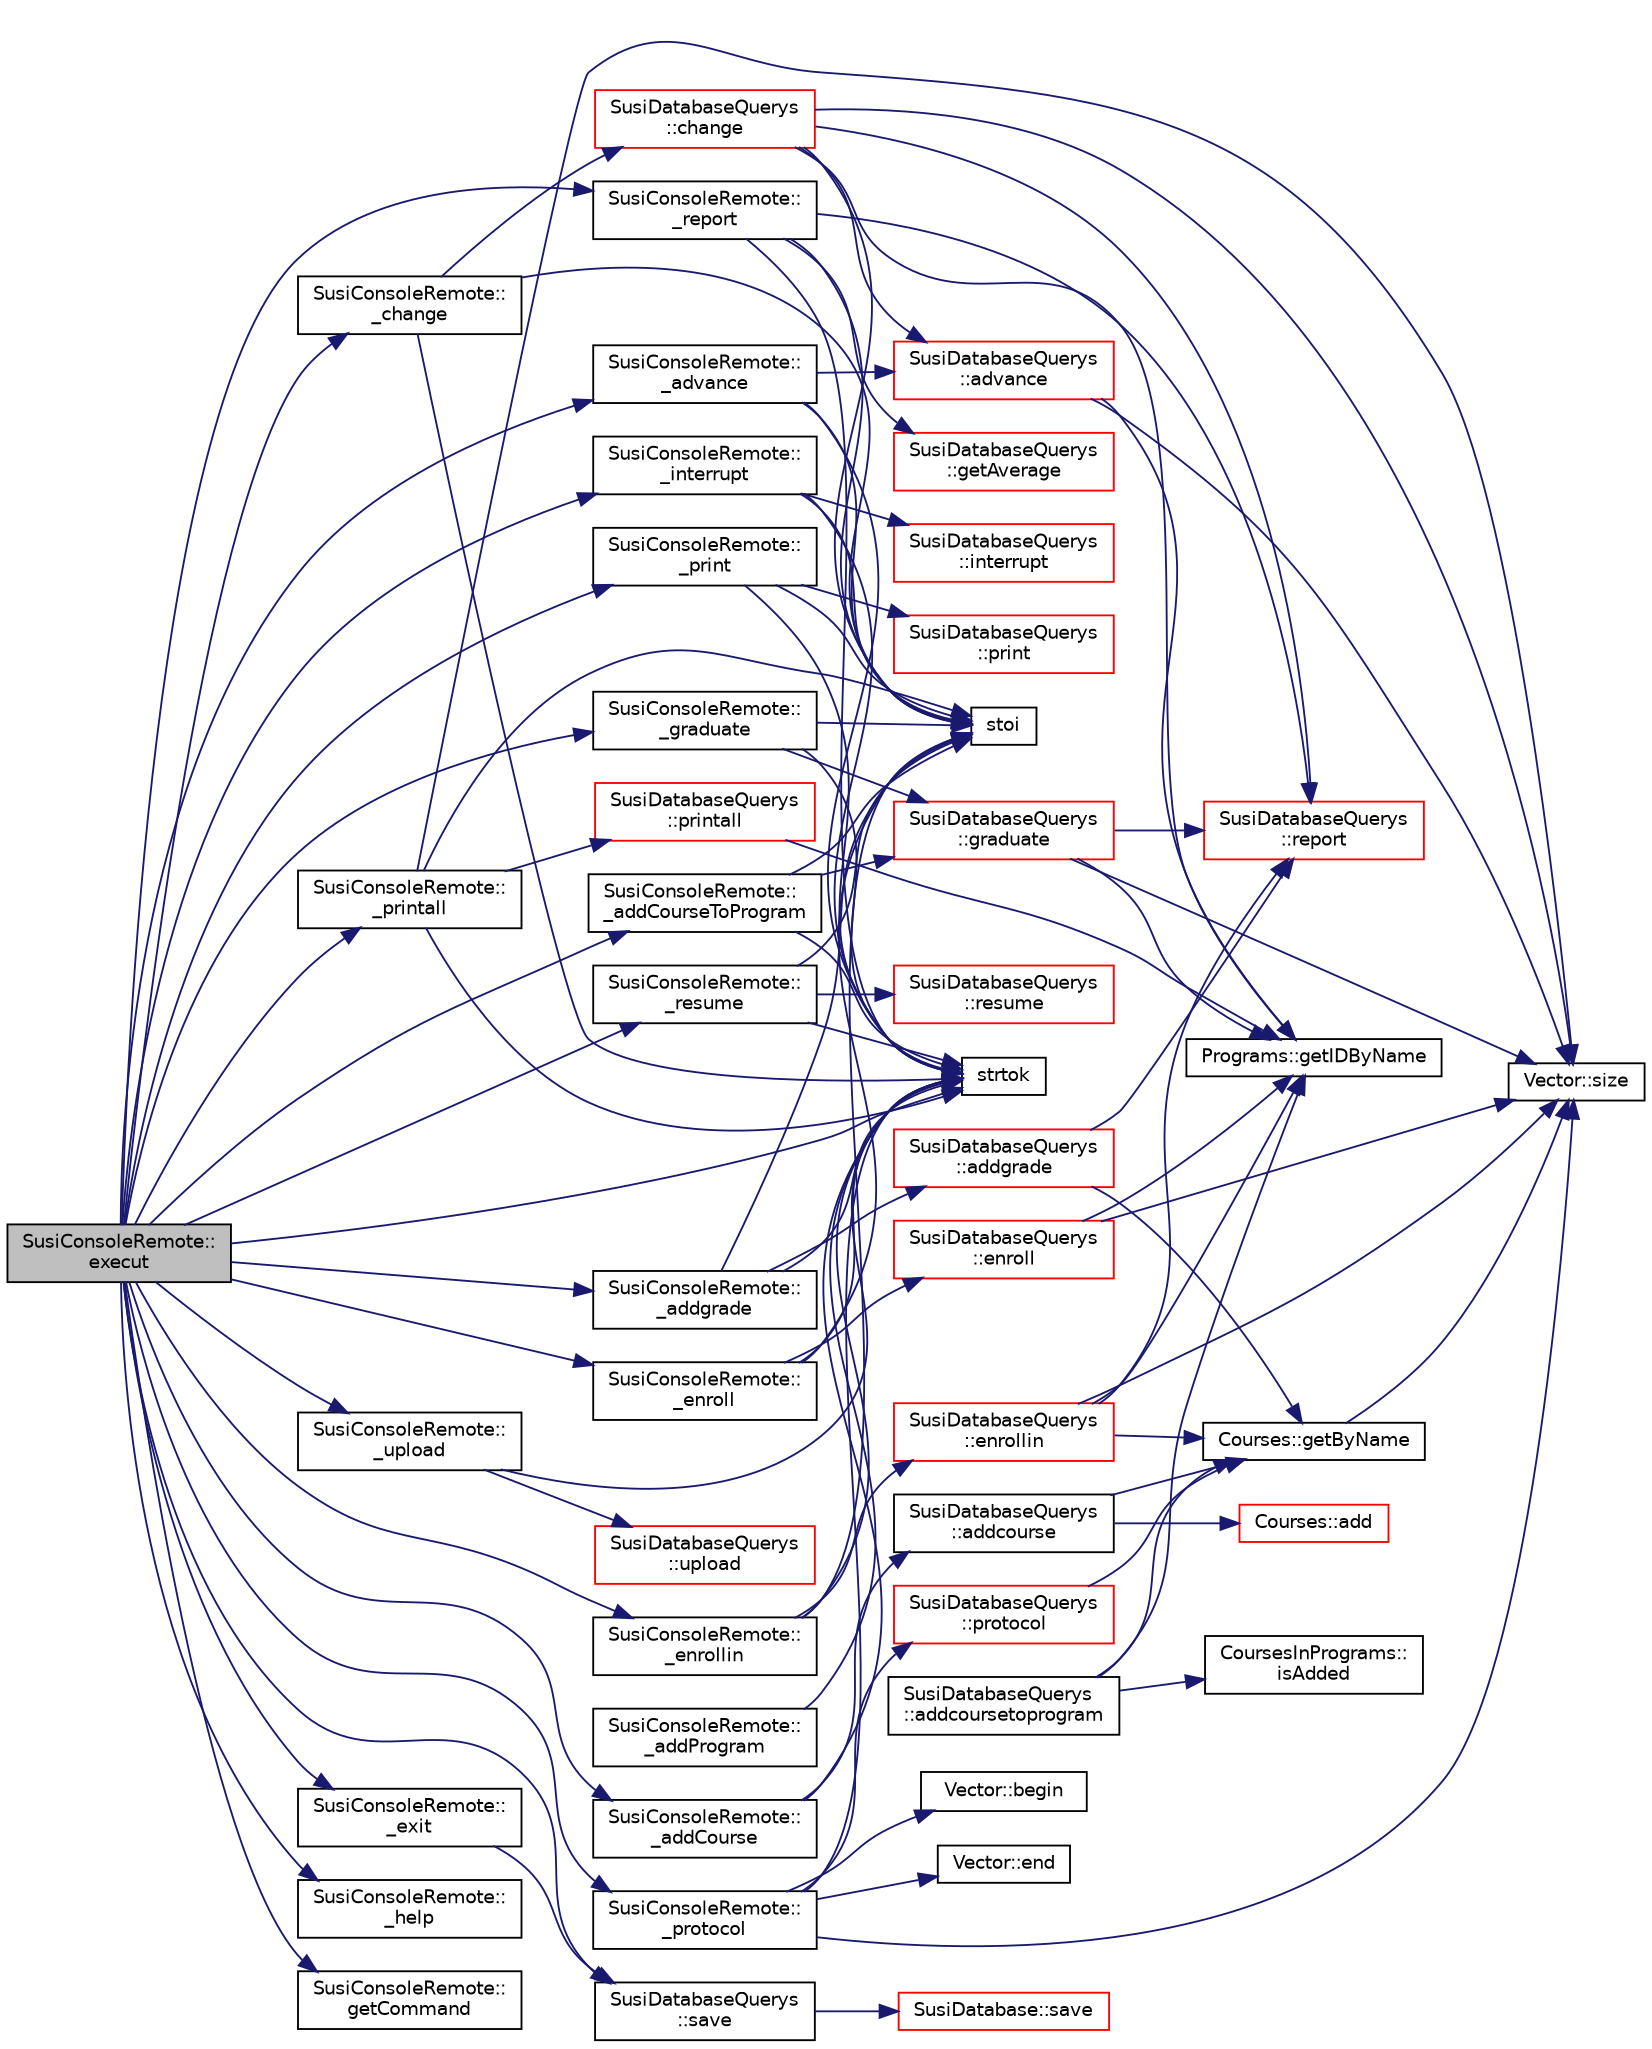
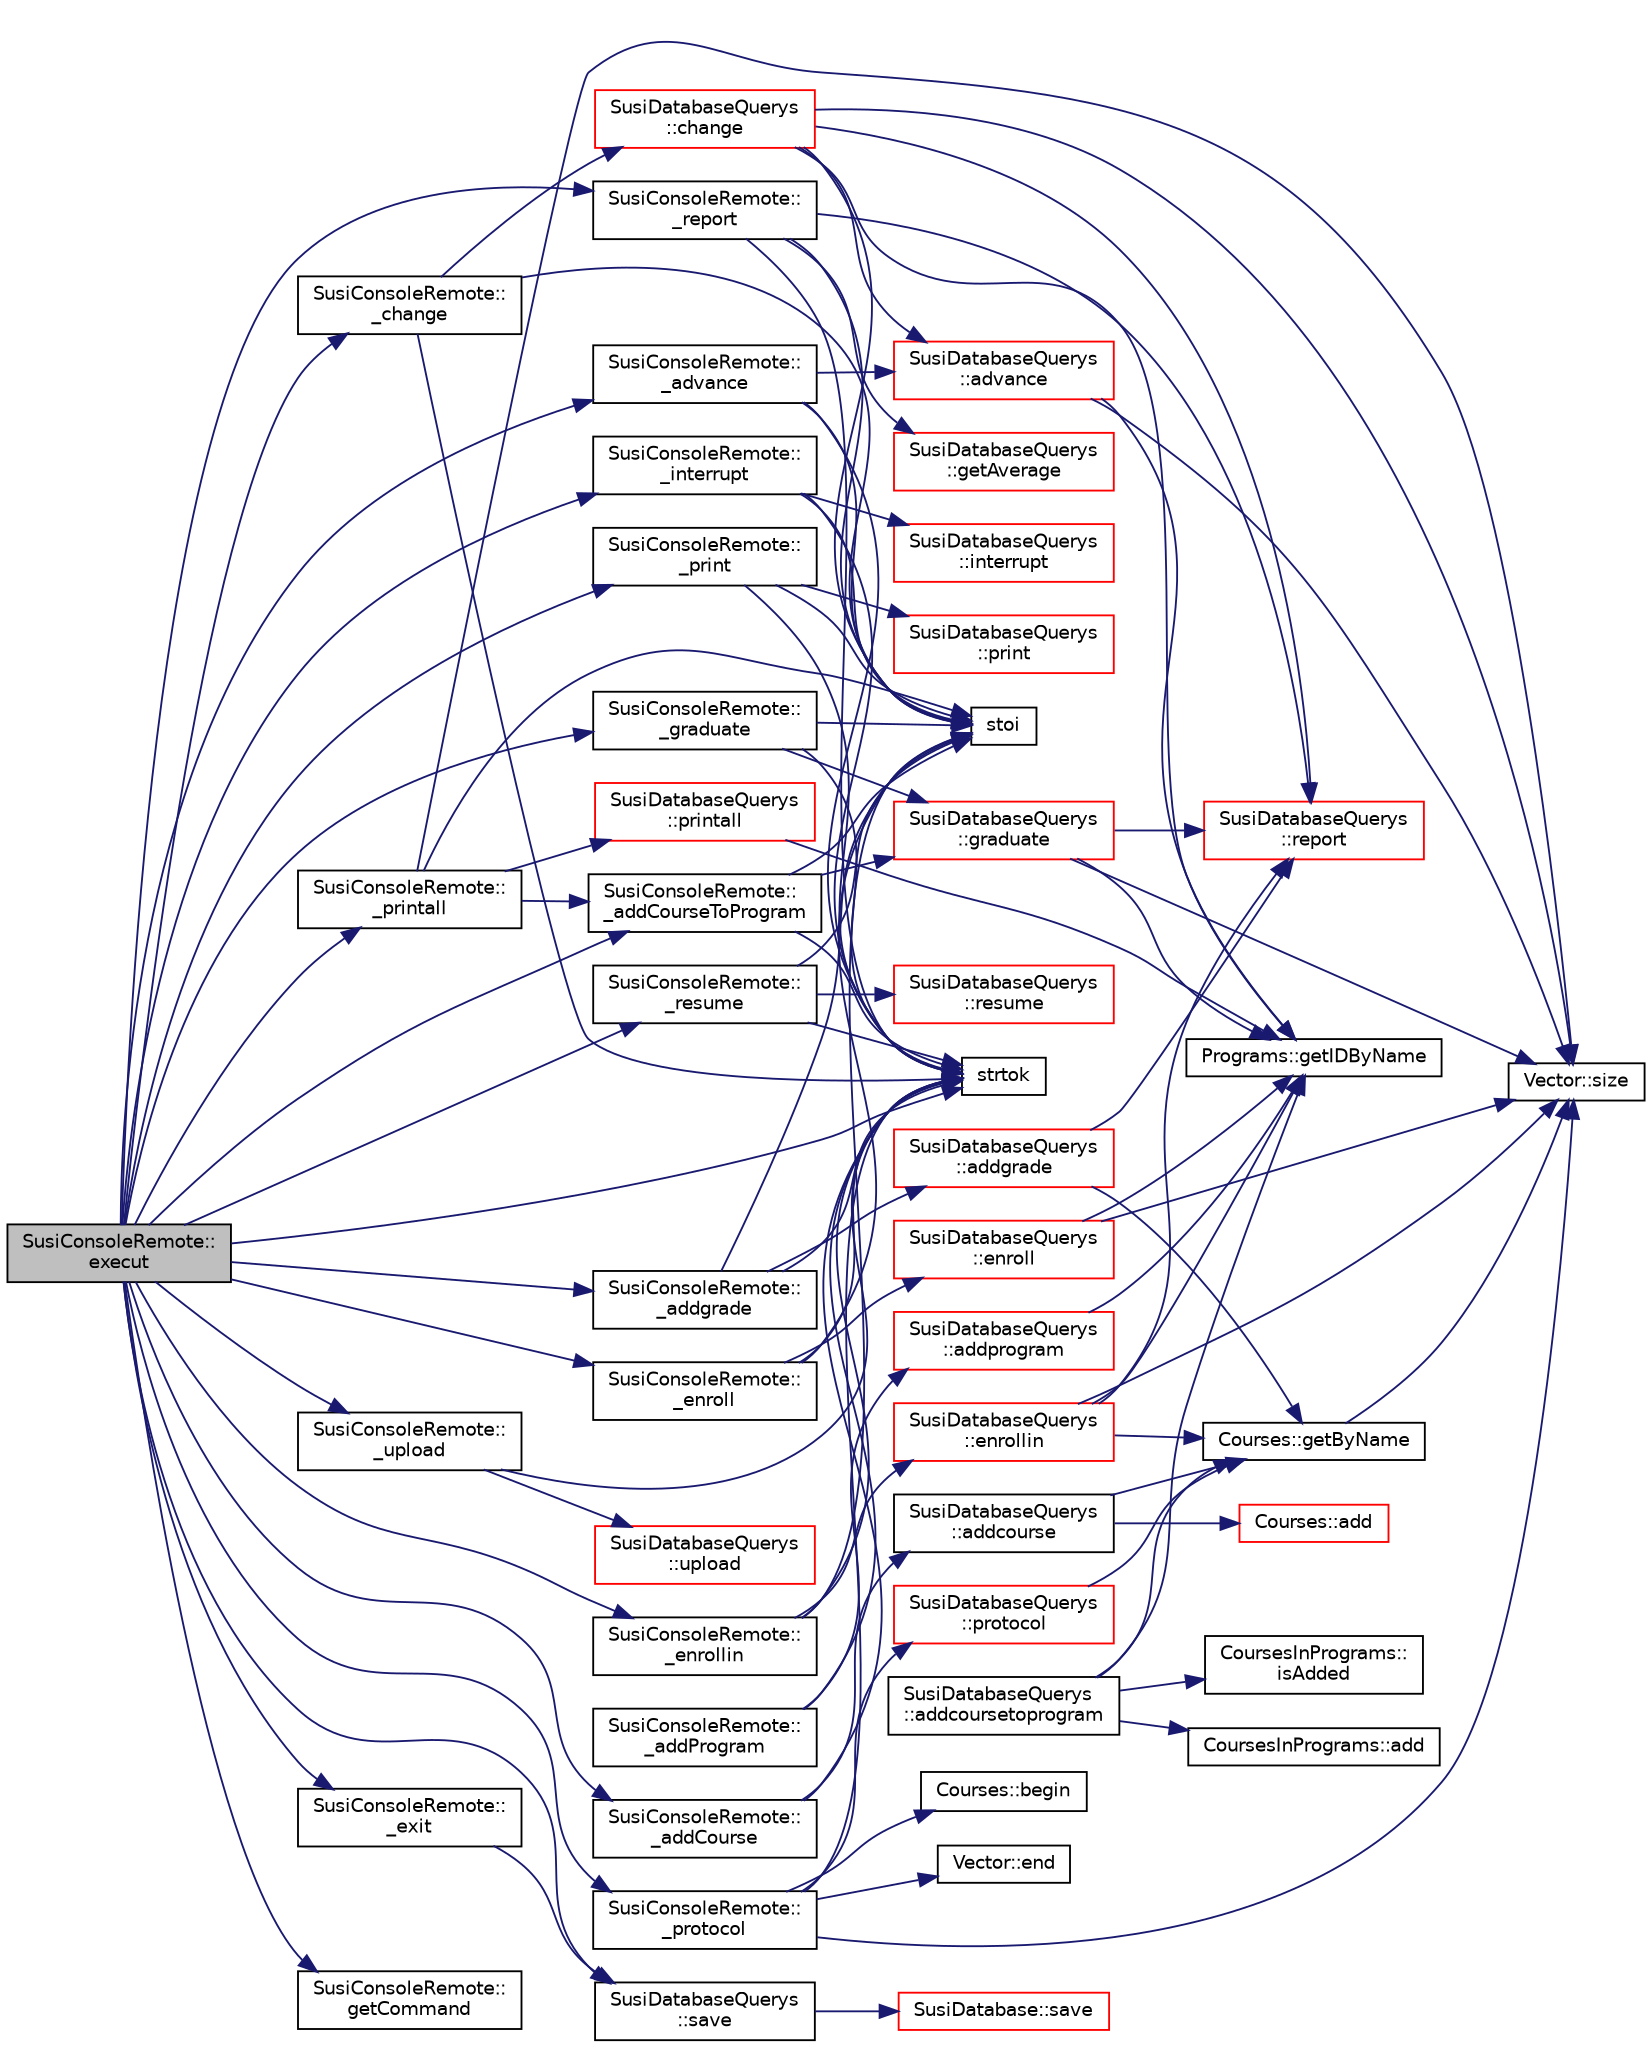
edge "SusiConsoleRemote:: _printall" -> "strtok": now "SusiConsoleRemote:: _printall" -> "SusiConsoleRemote:: _addCourseToProgram"
node "SusiDatabaseQuerys ::addprogram": added
node "CoursesInPrograms::add": added
node "Vector::begin": label "Vector::begin" -> "Courses::begin"
node "SusiConsoleRemote:: _help": removed
